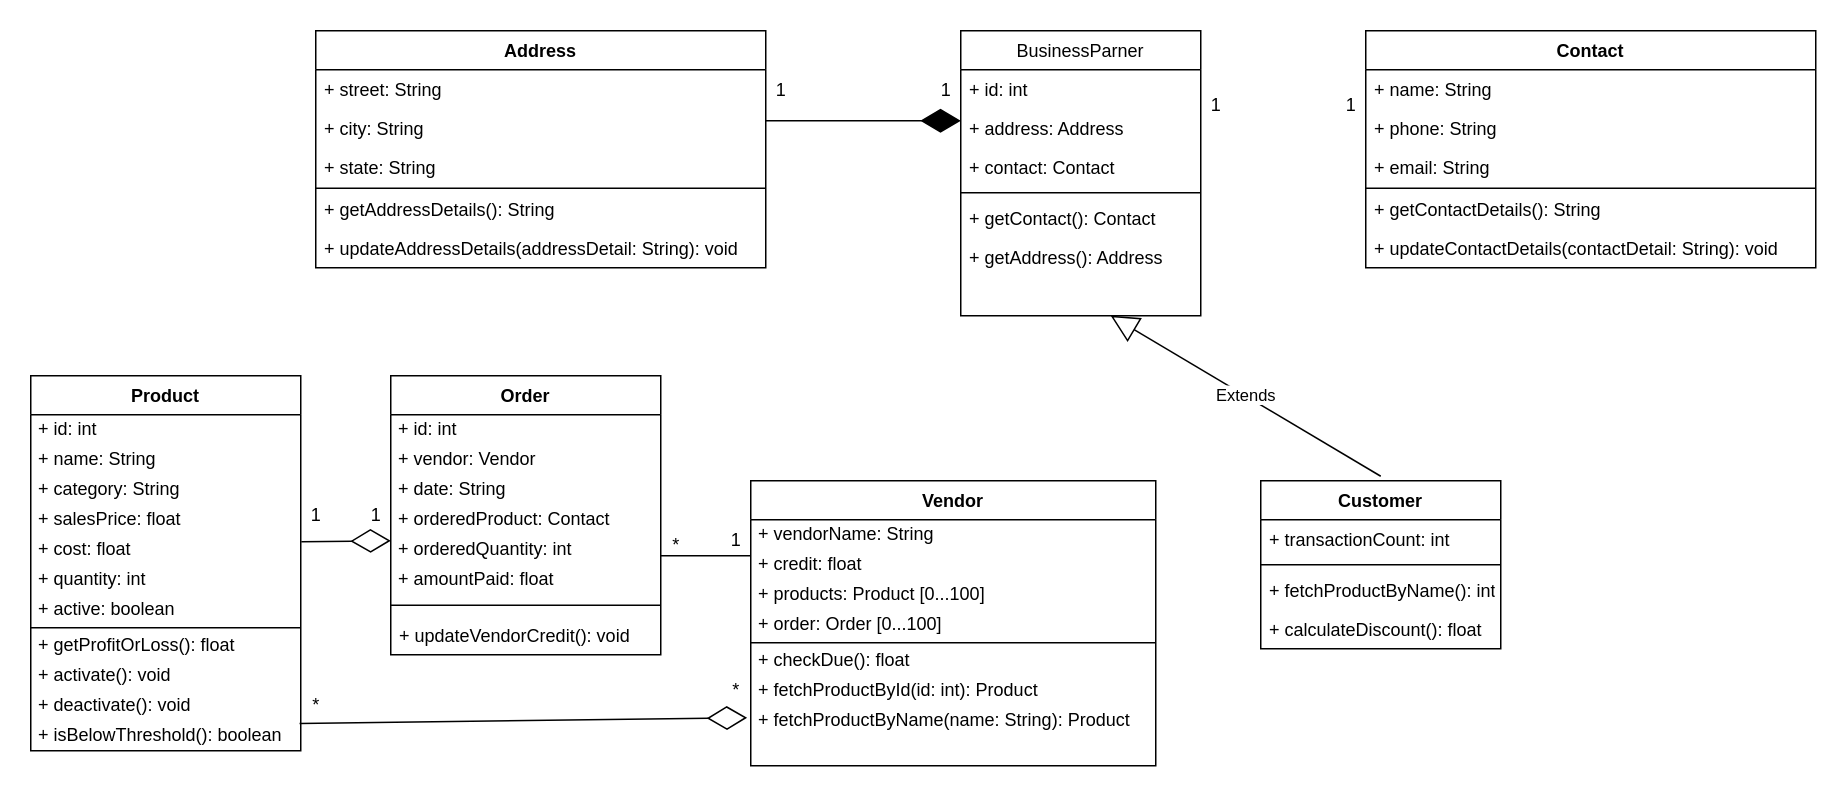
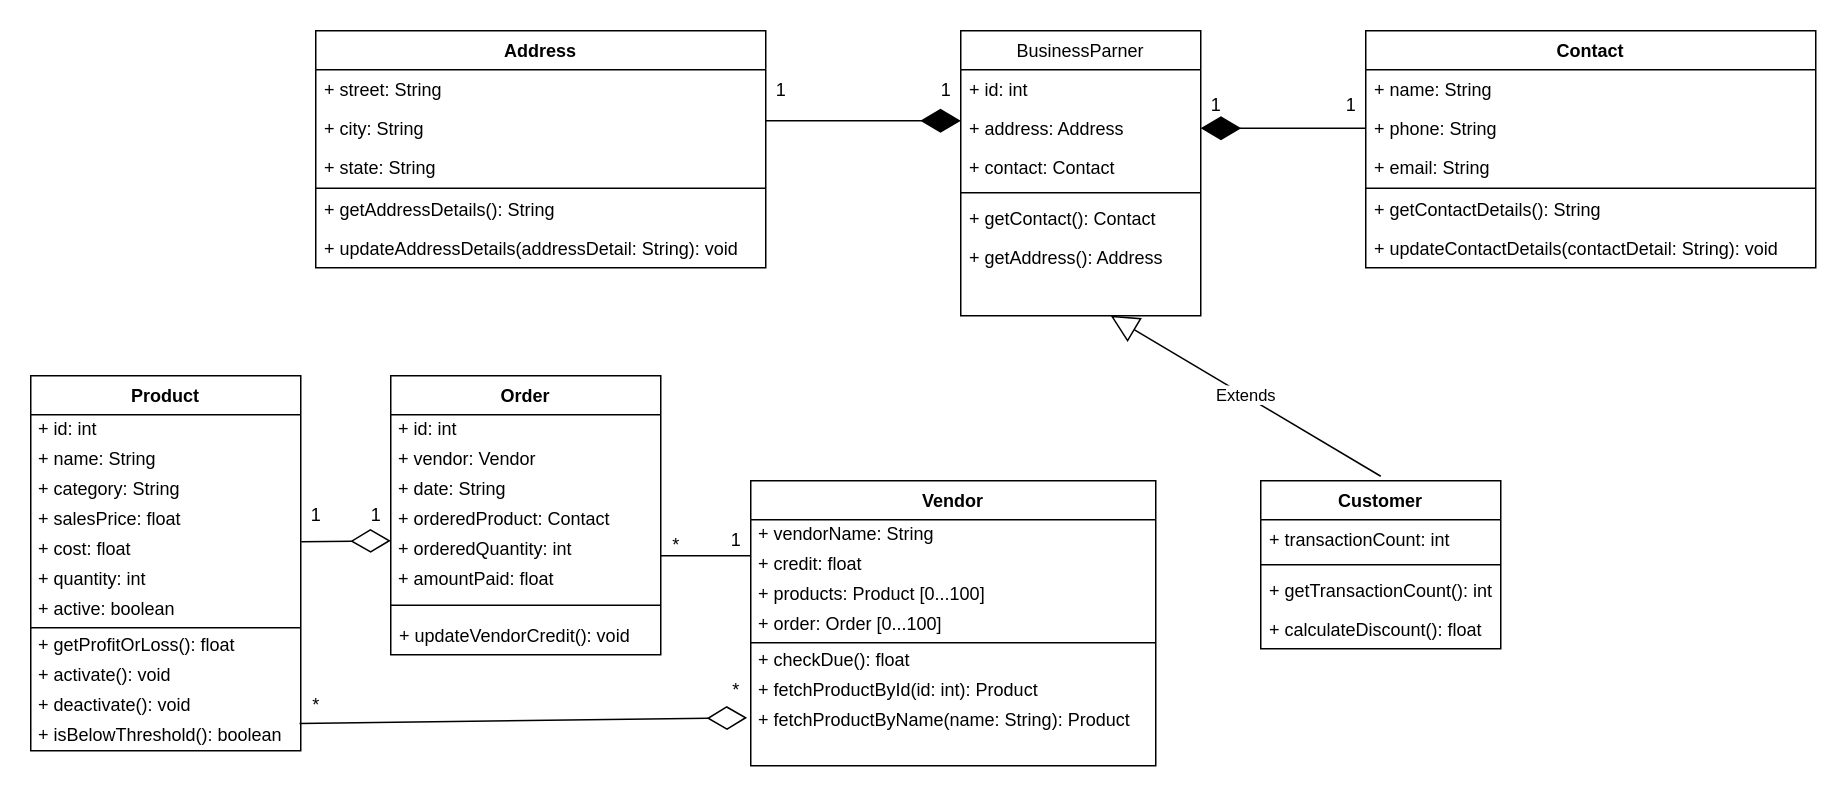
edge "+ phone: String" -> "+ address: Address": added
node "+ fetchProductByName(): int": label "+ fetchProductByName(): int" -> "+ getTransactionCount(): int"
